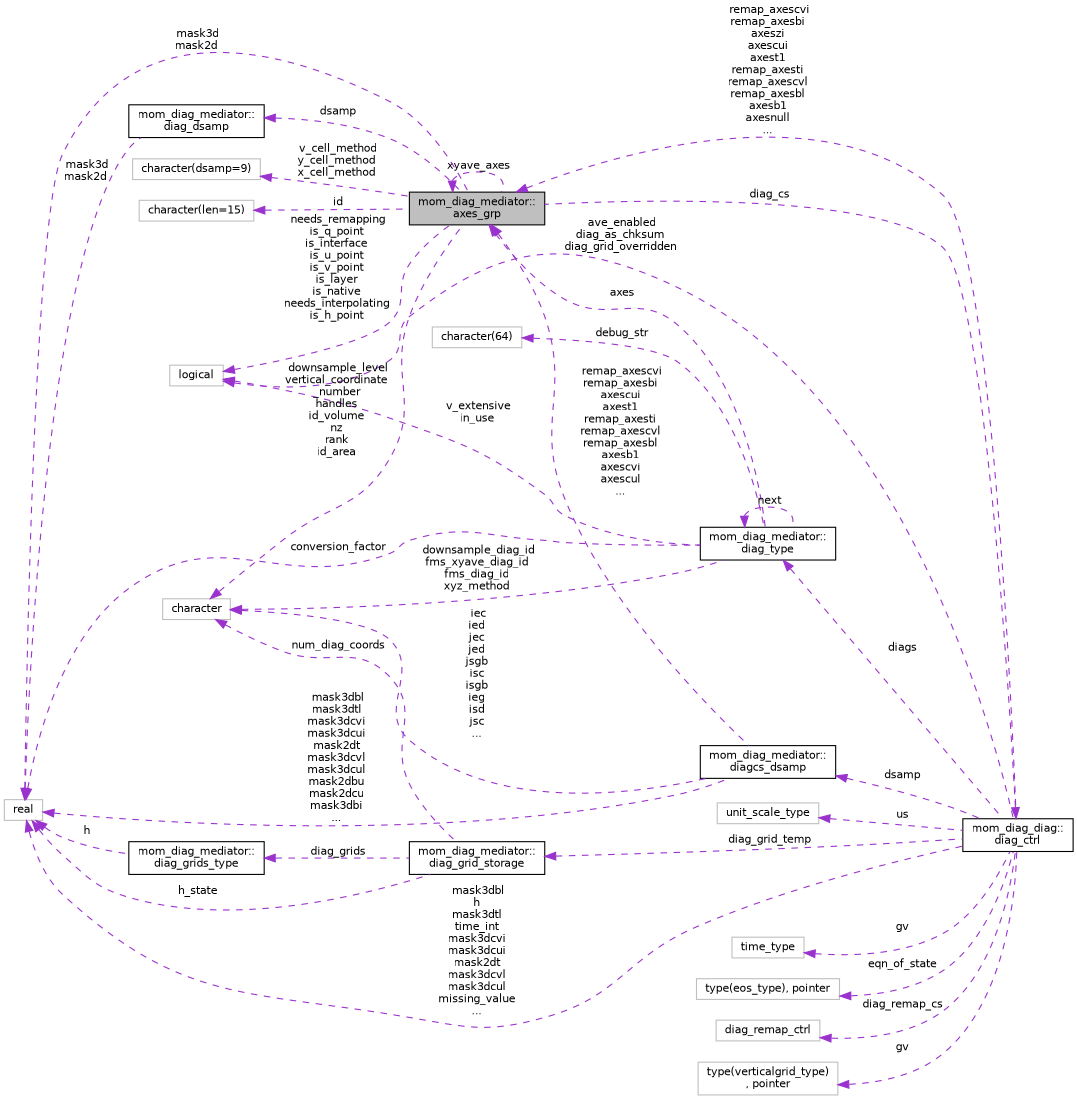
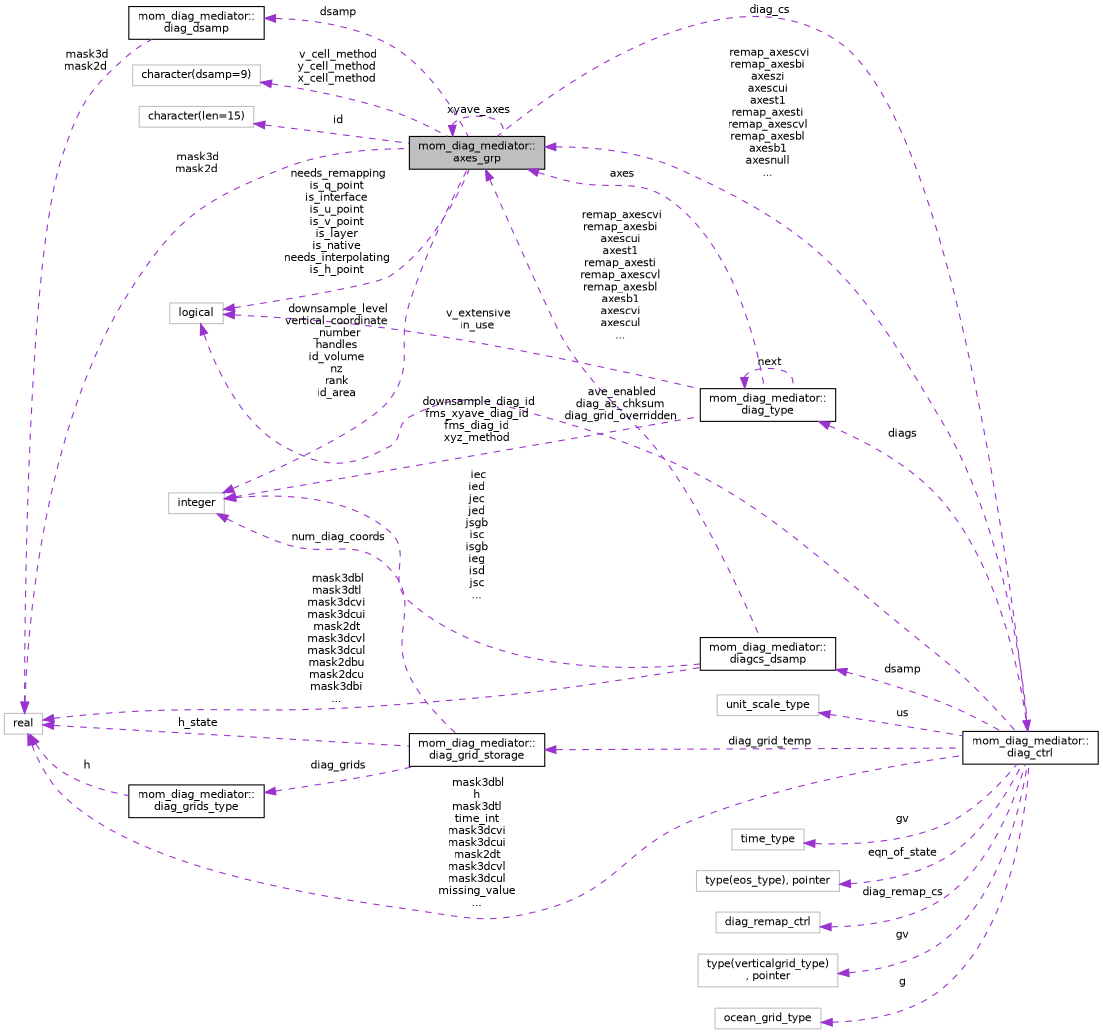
node "character(64)": removed
edge "mom_diag_mediator:: diag_type" -> "real": removed, label "conversion_factor"
node "character": label "character" -> "integer"
node "mom_diag_diag:: diag_ctrl": label "mom_diag_diag:: diag_ctrl" -> "mom_diag_mediator:: diag_ctrl"
node "ocean_grid_type": added
